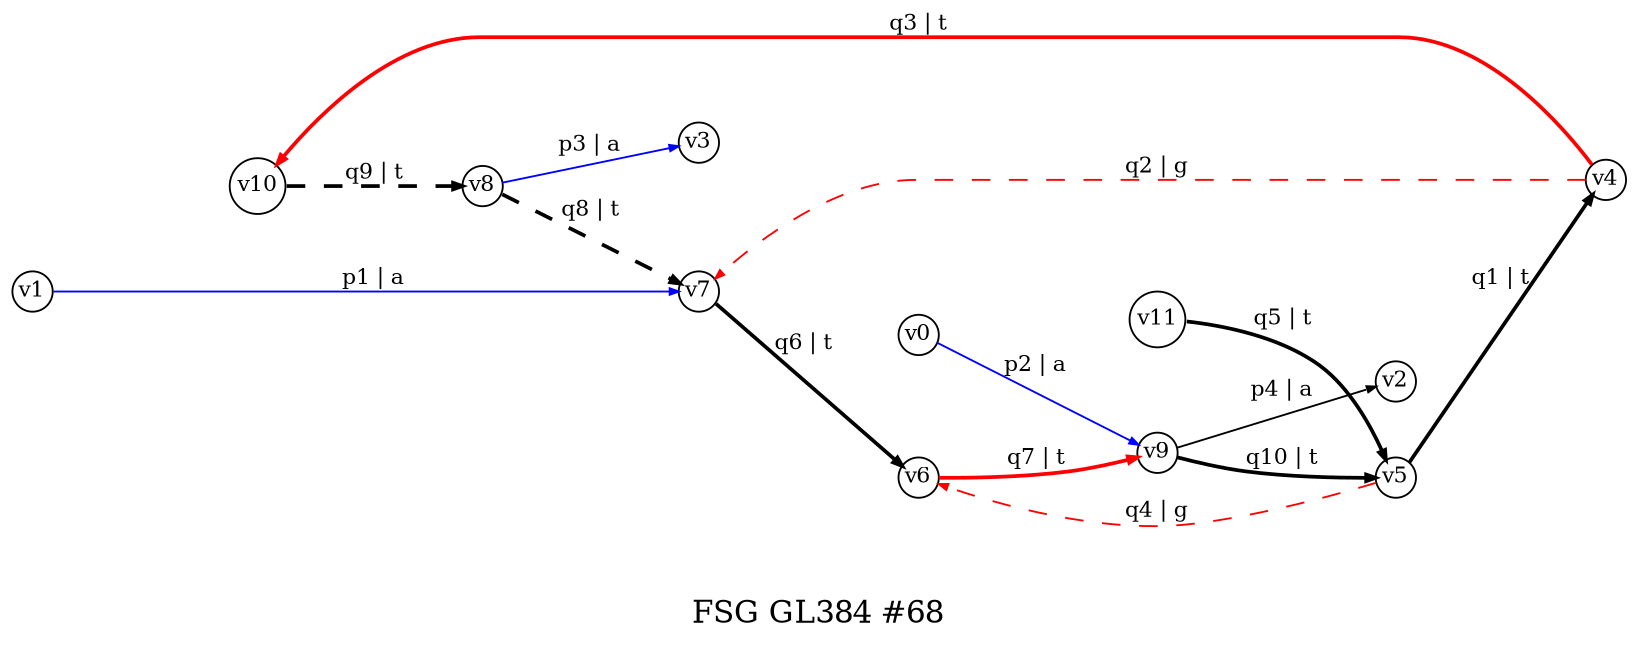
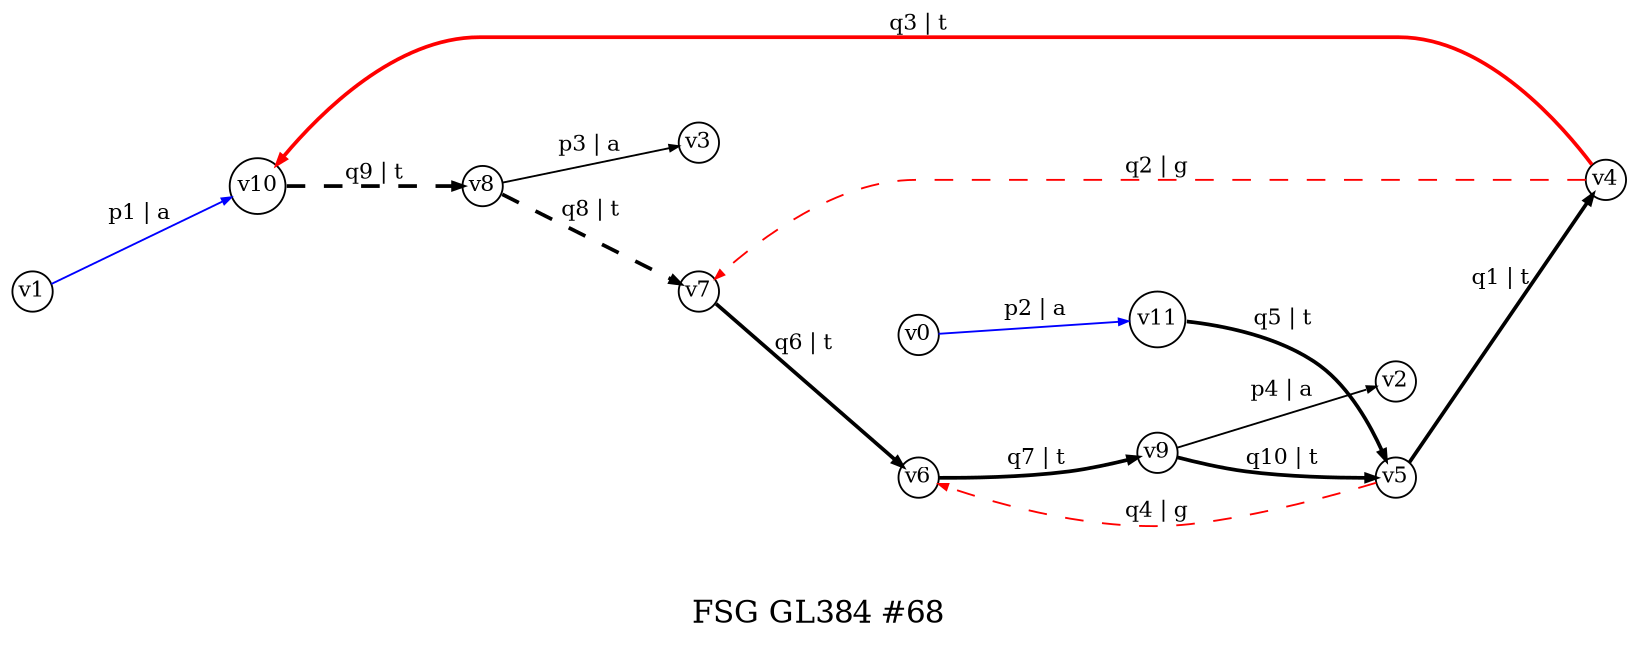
edge "v8" -> "v3": color blue -> black
edge "v1" -> "v7": now "v1" -> "v10"
edge "v0" -> "v9": now "v0" -> "v11"
edge "v6" -> "v9": color red -> black
